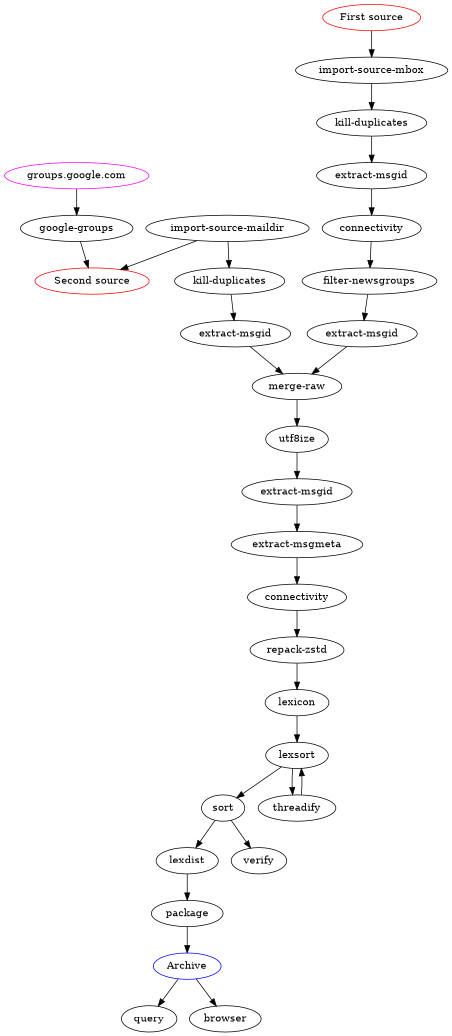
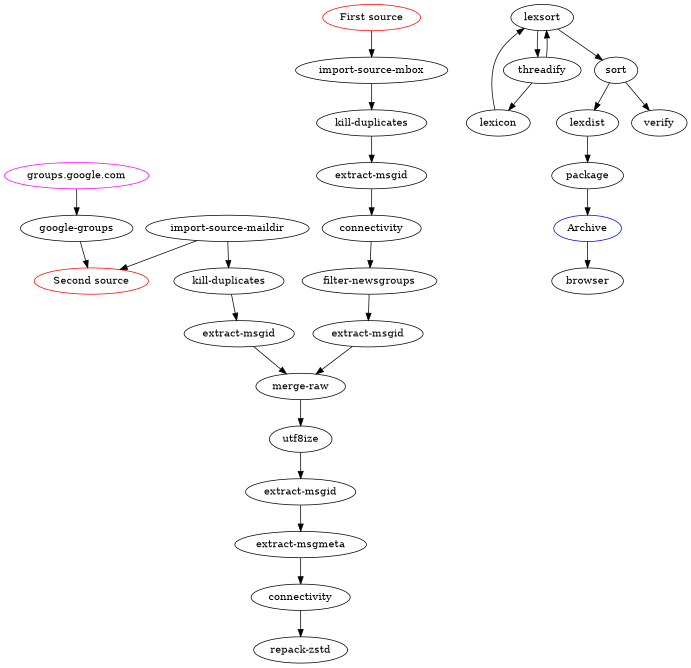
edge "repack-zstd" -> "lexicon": now "threadify" -> "lexicon"
node "query": removed
